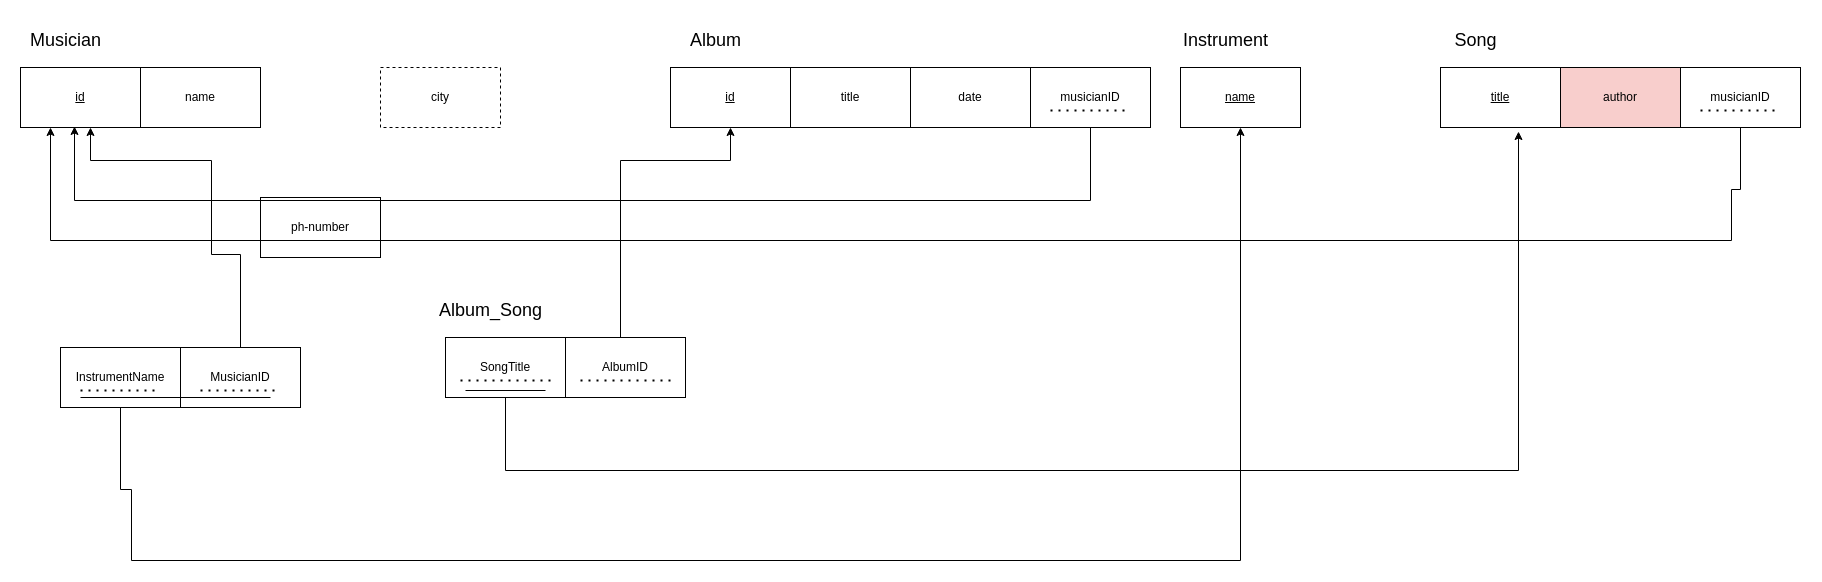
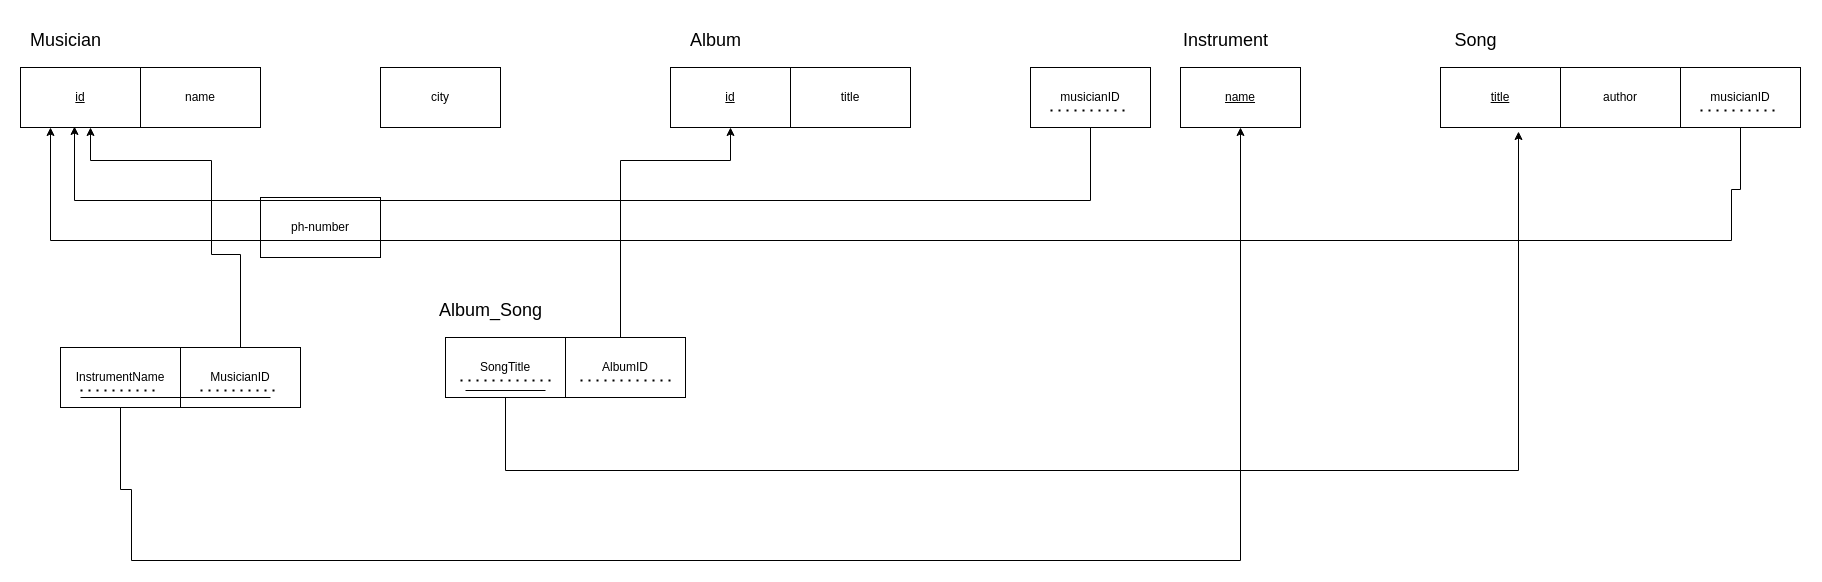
node "city": style dashed -> solid
node "date": removed
node "author": fillcolor #f8cecc -> #ffffff
